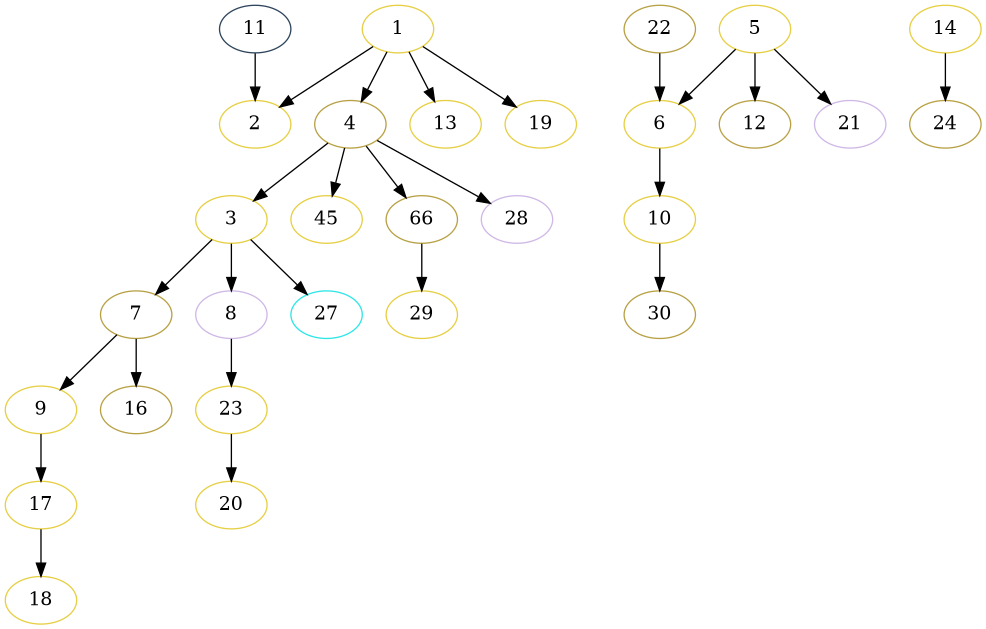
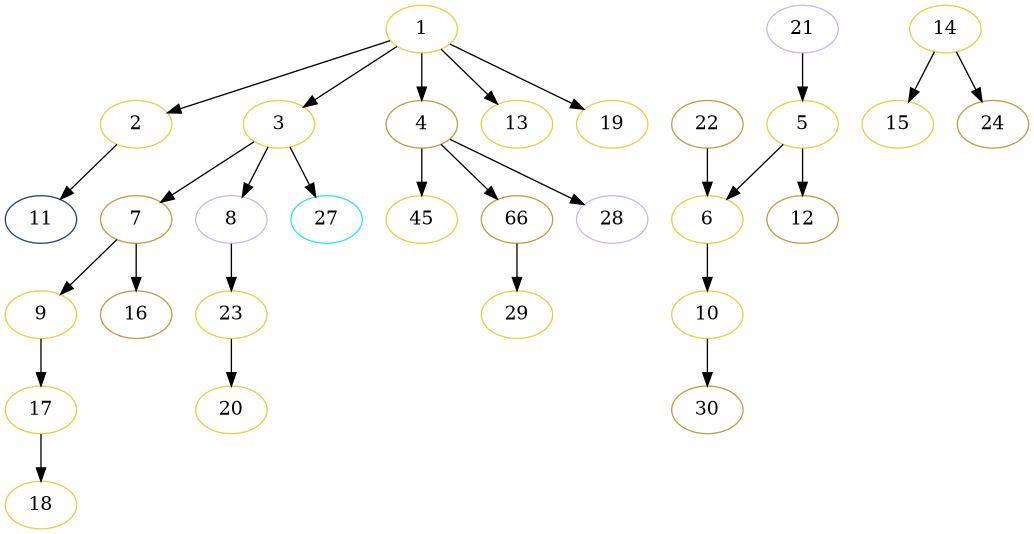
edge "11" -> "2": reversed
edge "5" -> "21": reversed
node "15": added
edge "4" -> "3": now "1" -> "3"
